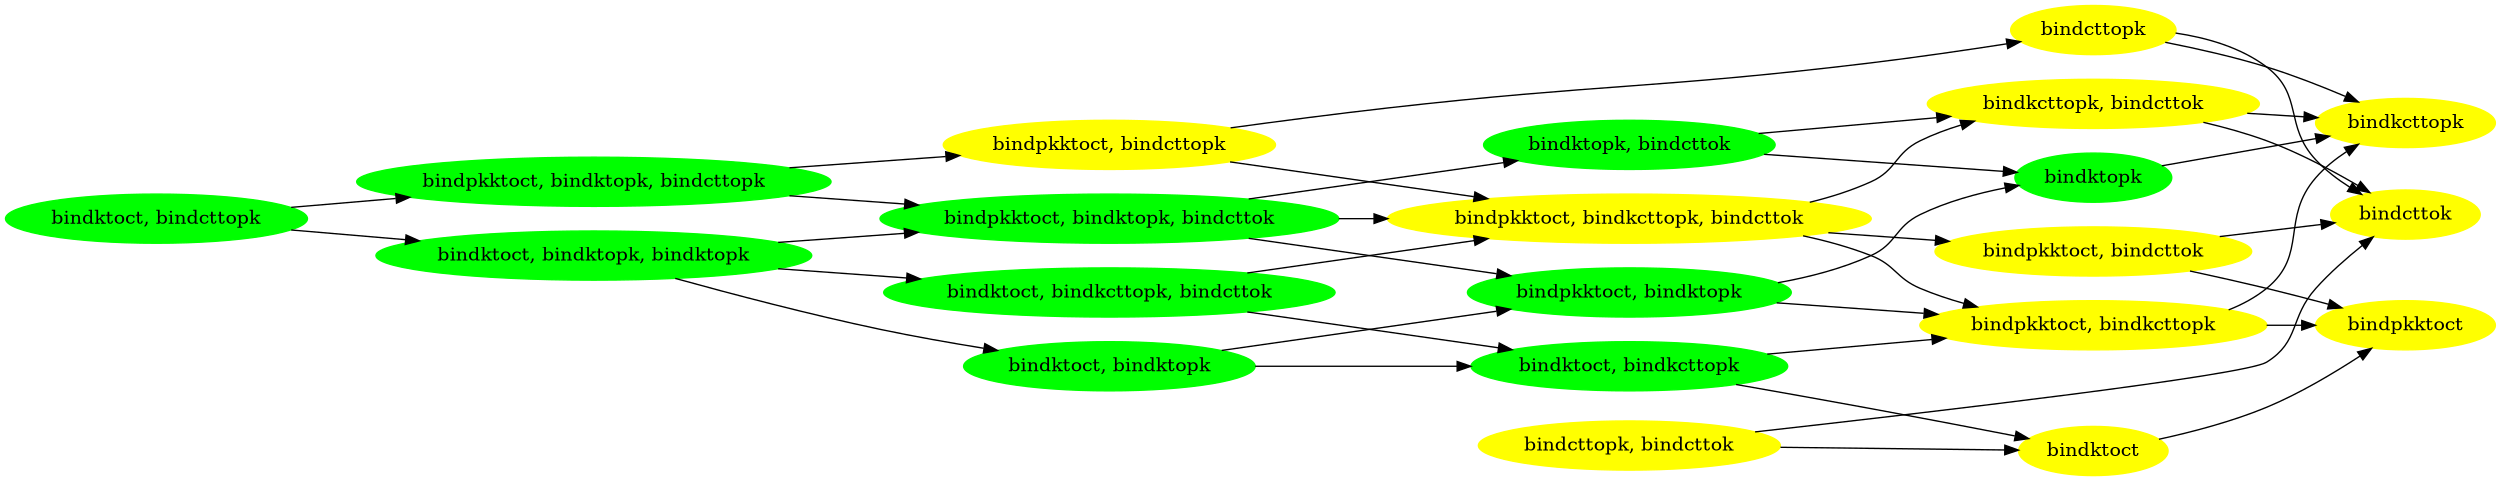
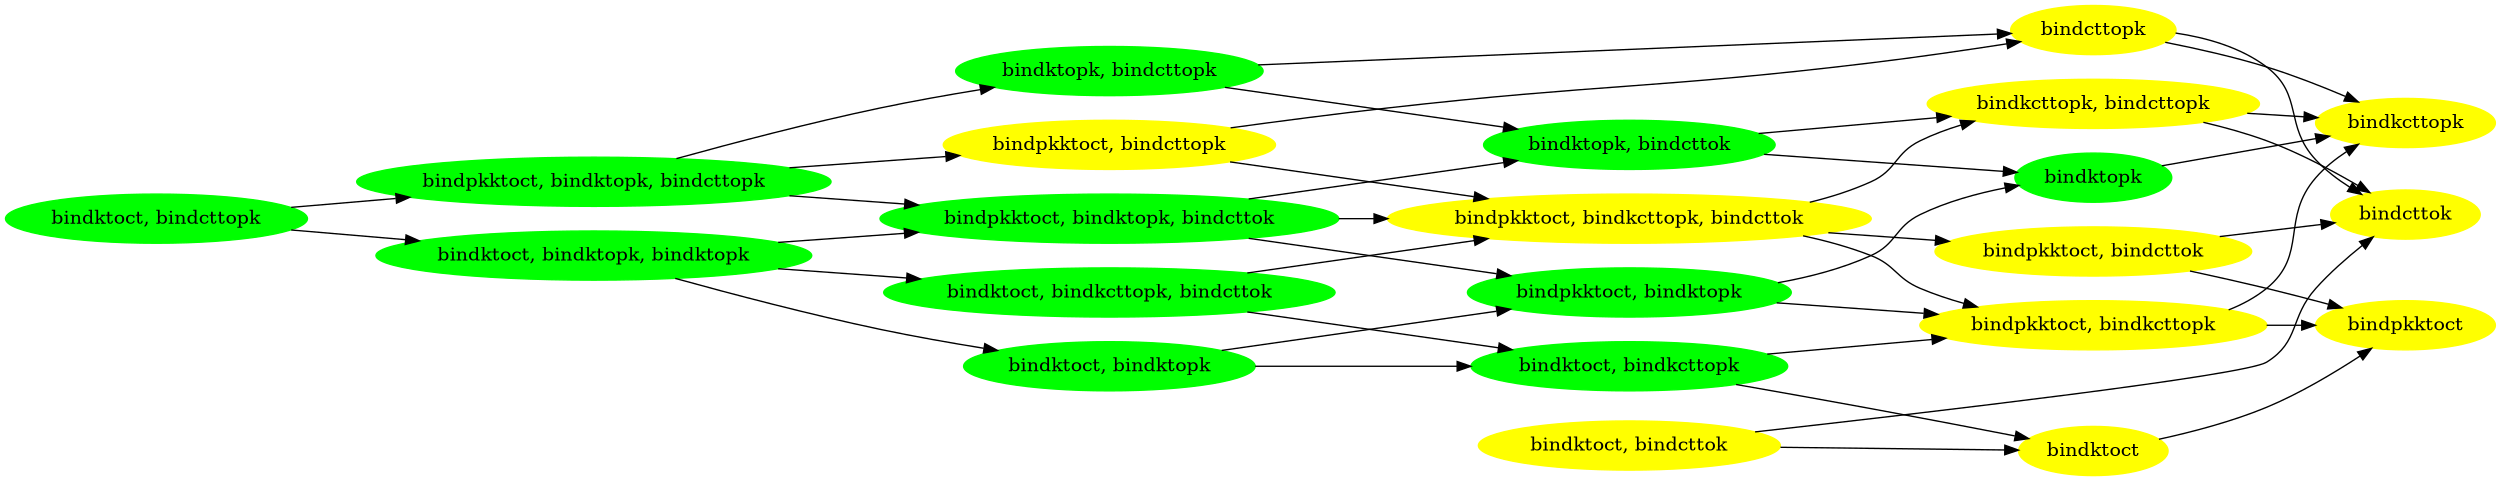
node "bindktopk, bindcttopk": added
node "bindkcttopk, bindcttok": label "bindkcttopk, bindcttok" -> "bindkcttopk, bindcttopk"
node "bindcttopk, bindcttok": label "bindcttopk, bindcttok" -> "bindktoct, bindcttok"
